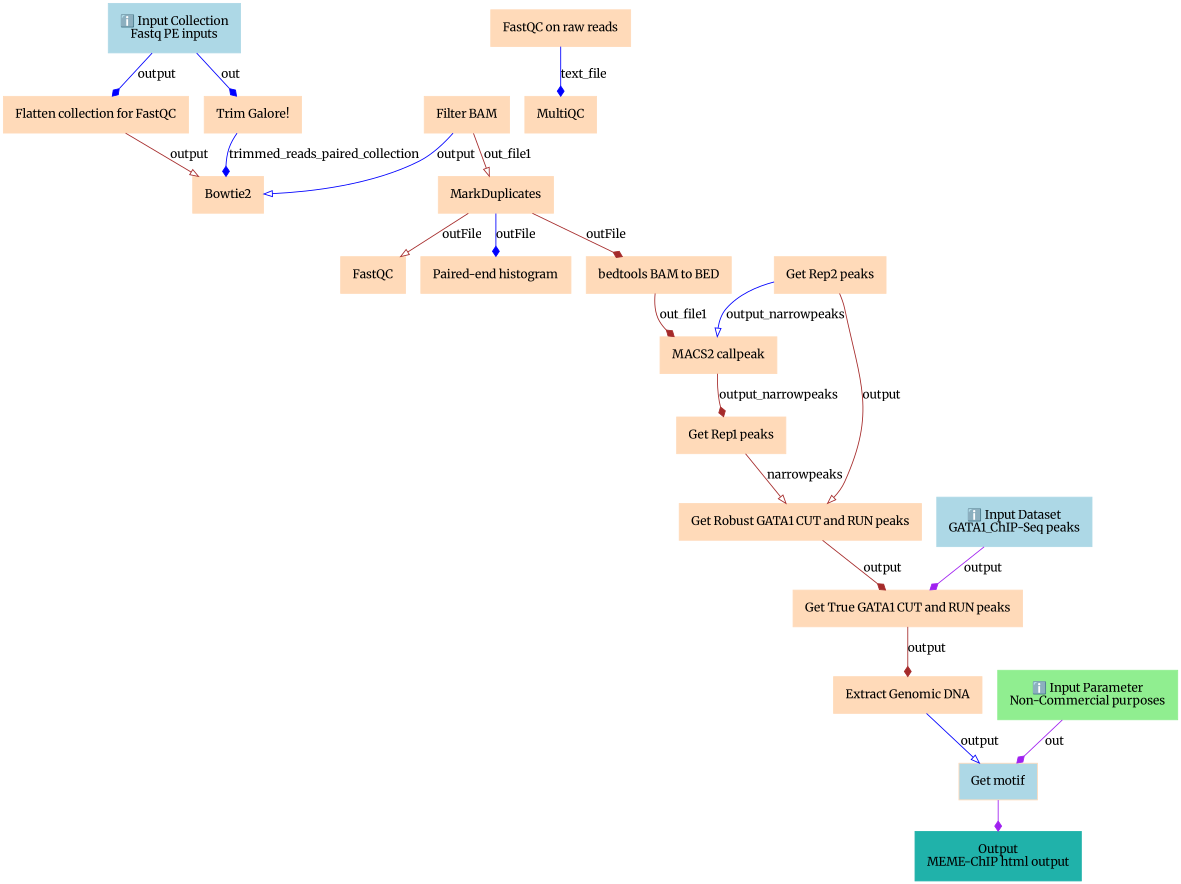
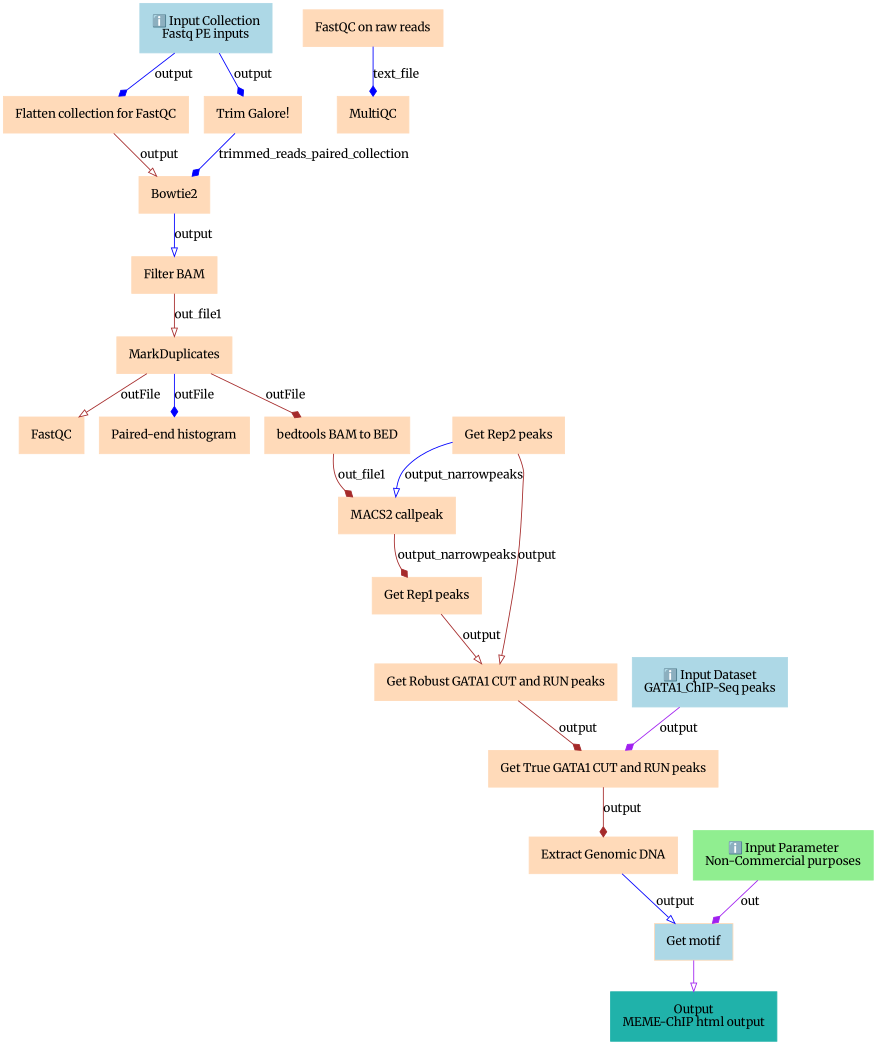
edge "ℹ️ Input Collection Fastq PE inputs" -> "Trim Galore!": label "out" -> "output"
edge "Filter BAM" -> "Bowtie2": reversed
edge "Get Rep1 peaks" -> "Get Robust GATA1 CUT and RUN peaks": label "narrowpeaks" -> "output"
edge "Get motif" -> "Output MEME-ChIP html output": arrowhead diamond -> onormal
